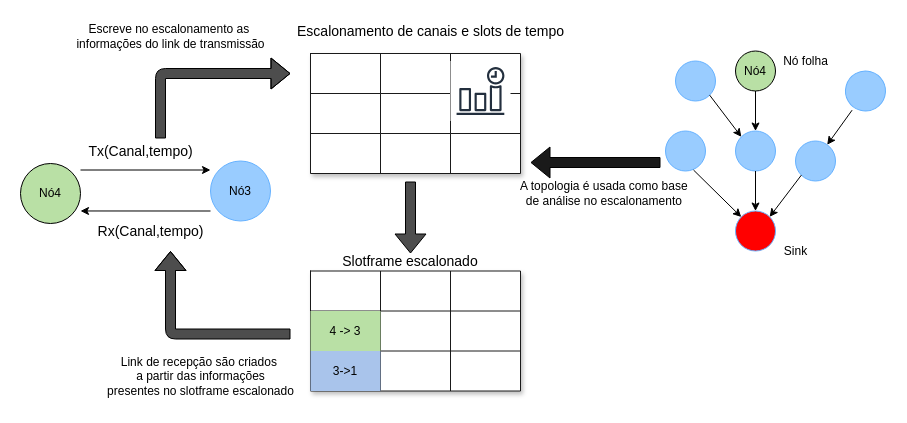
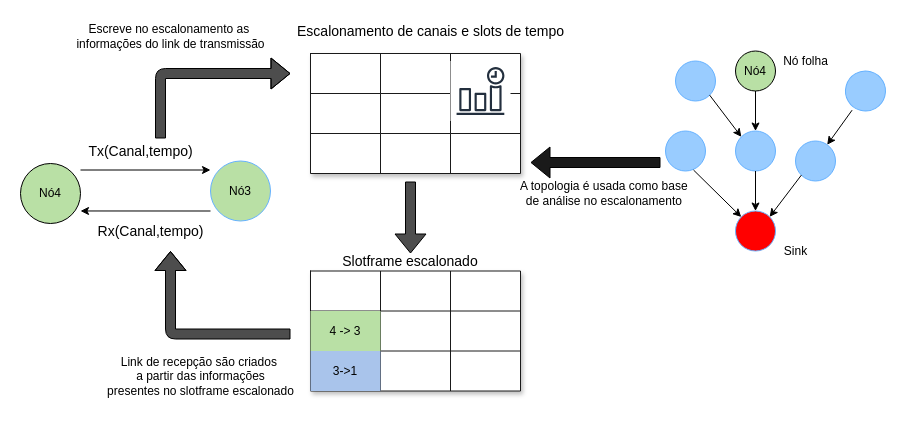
node "Nó3": fillcolor #99ccff -> #b9e0a5
